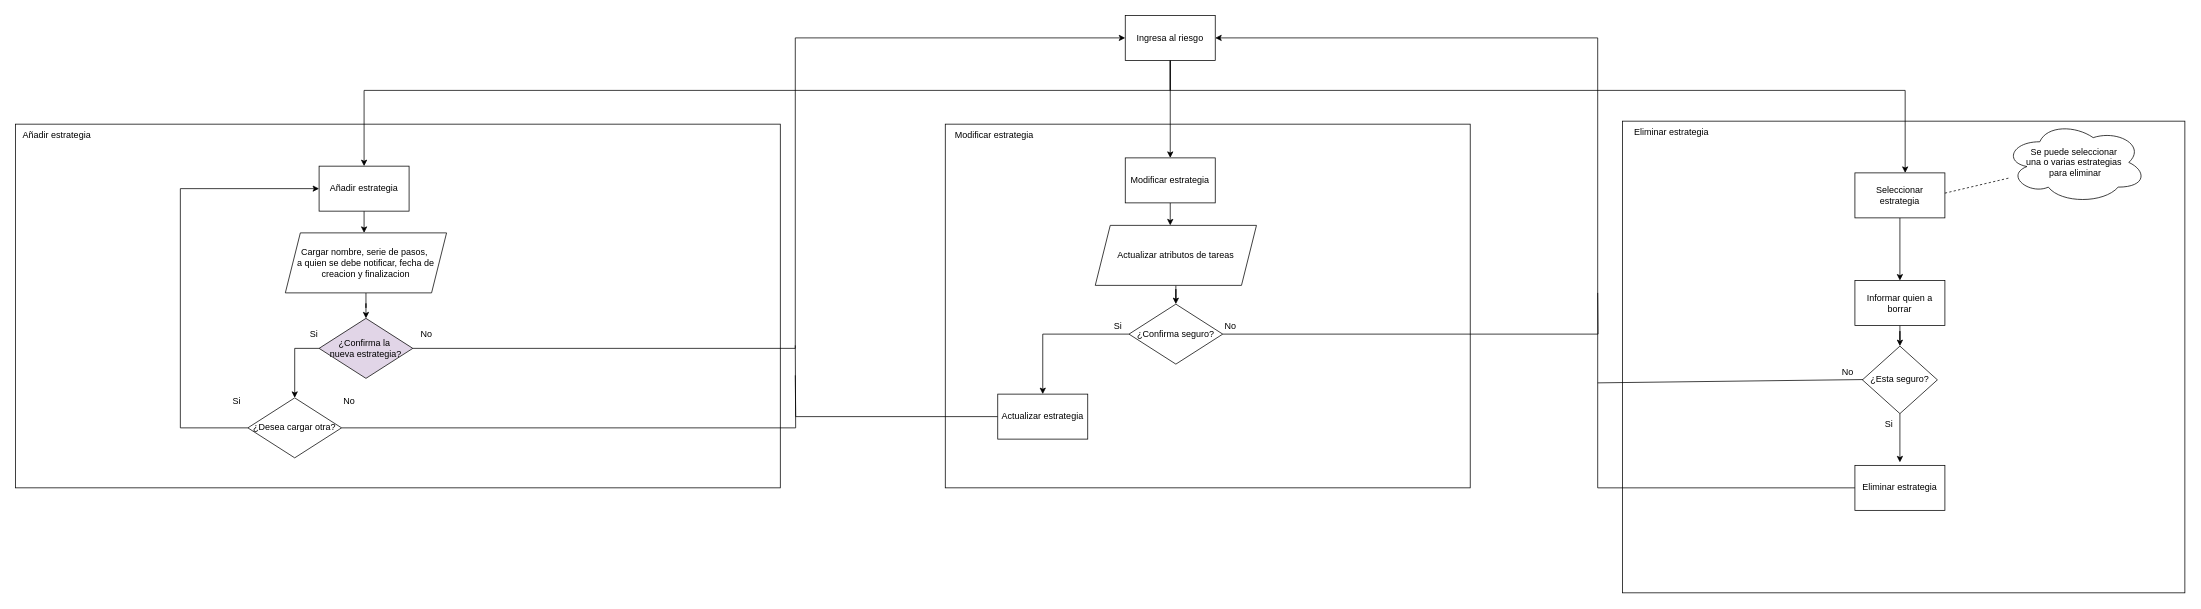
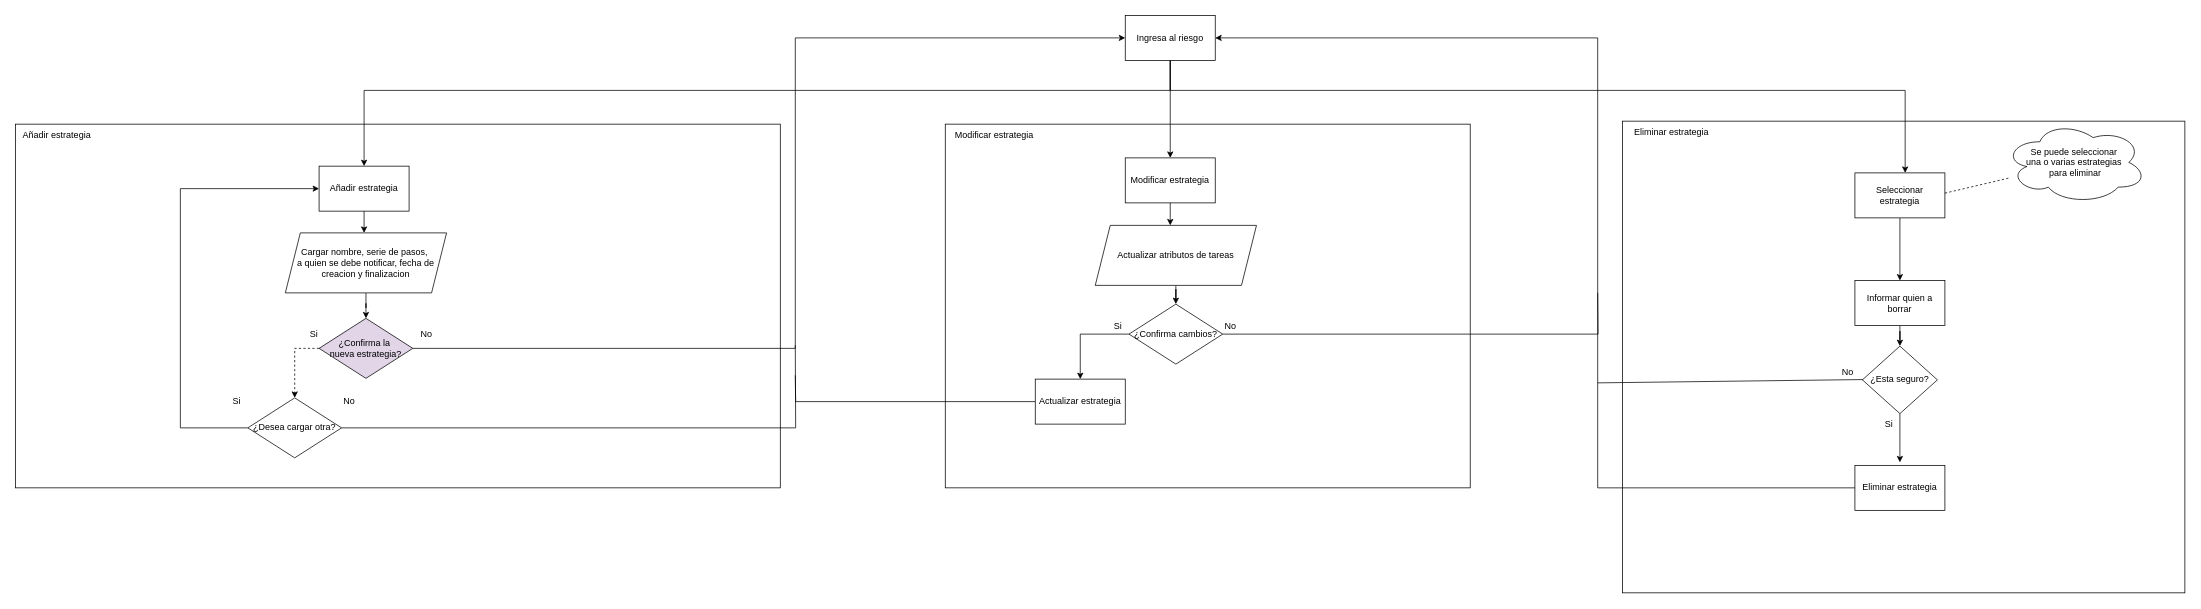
node "¿Confirma seguro?": label "¿Confirma seguro?" -> "¿Confirma cambios?"
edge "¿Confirma la nueva estrategia?" -> "¿Desea cargar otra?": style solid -> dashed
node "Actualizar estrategia": moved (1043, 417) -> (1080, 402)
